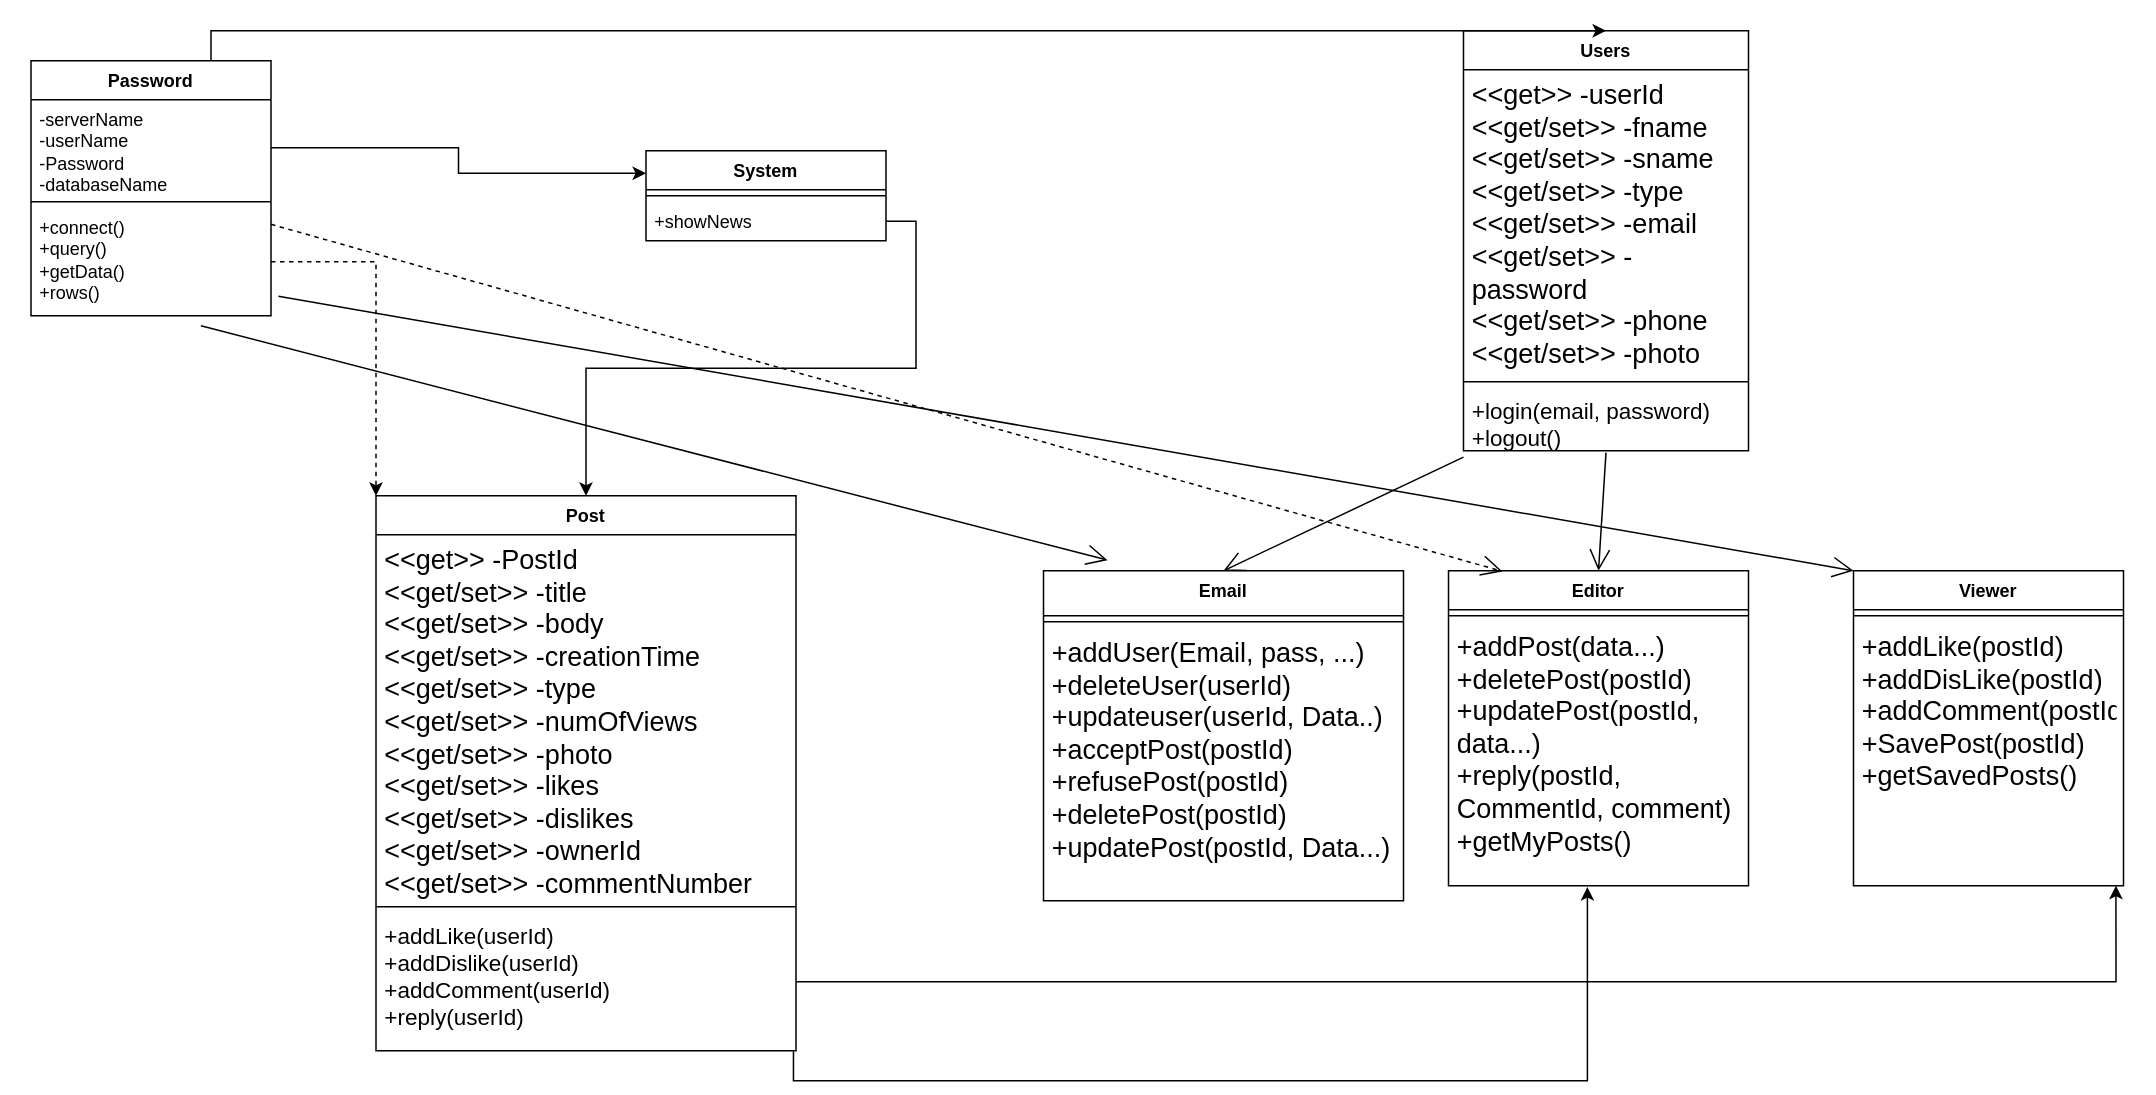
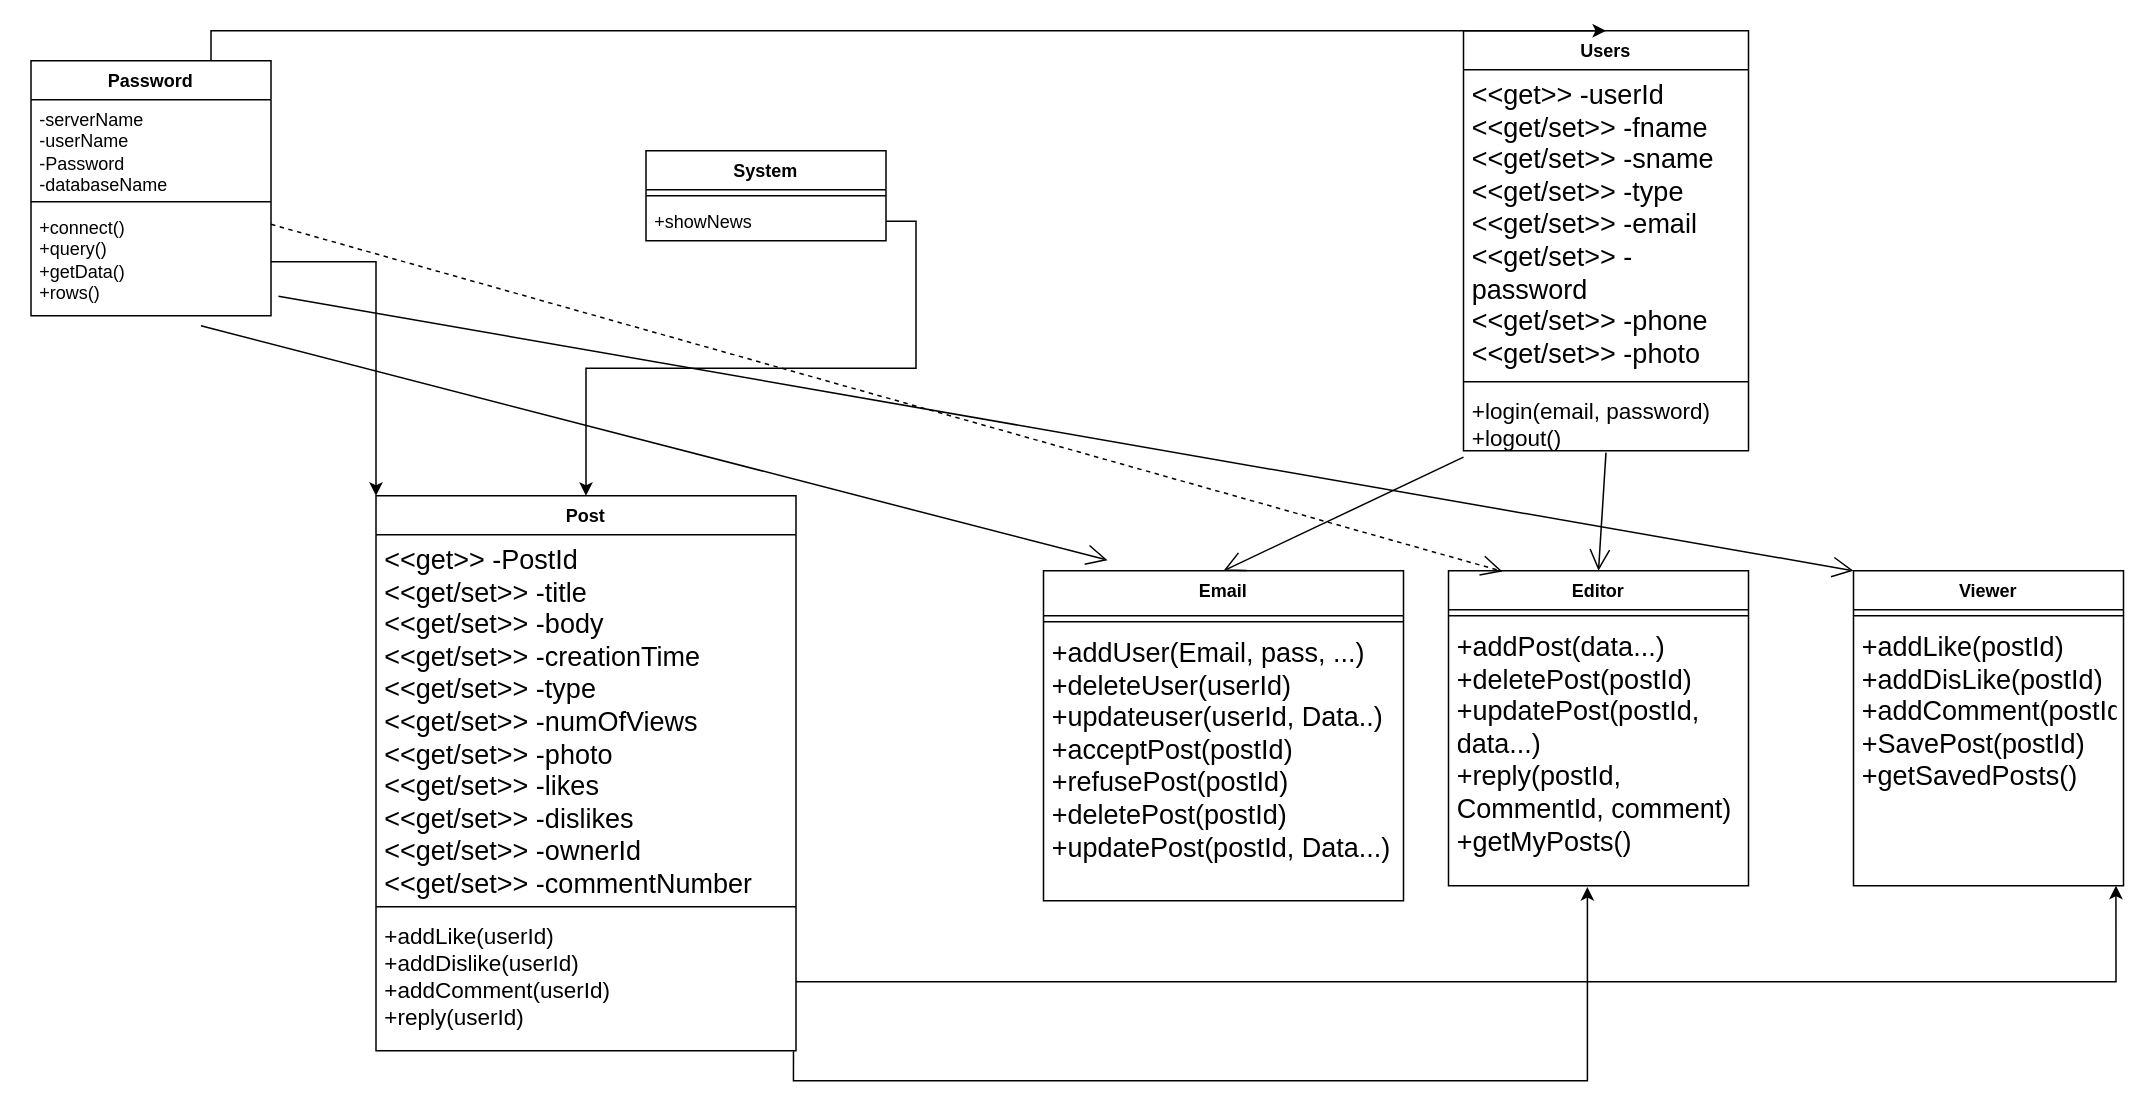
edge "-serverName -userName -Password -databaseName" -> "System": removed
edge "+connect() +query() +getData() +rows()" -> "Post": style dashed -> solid
